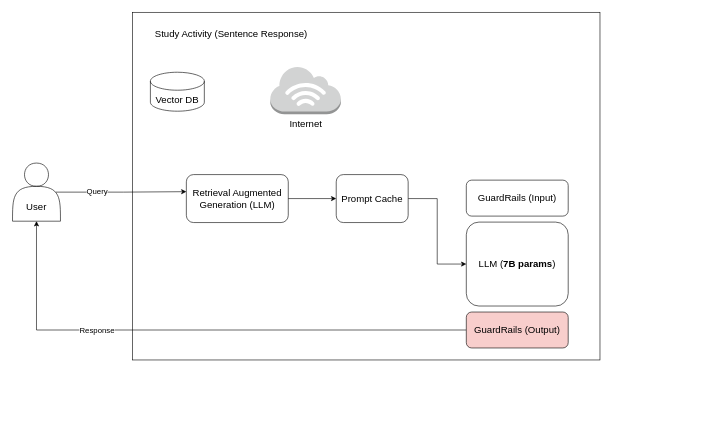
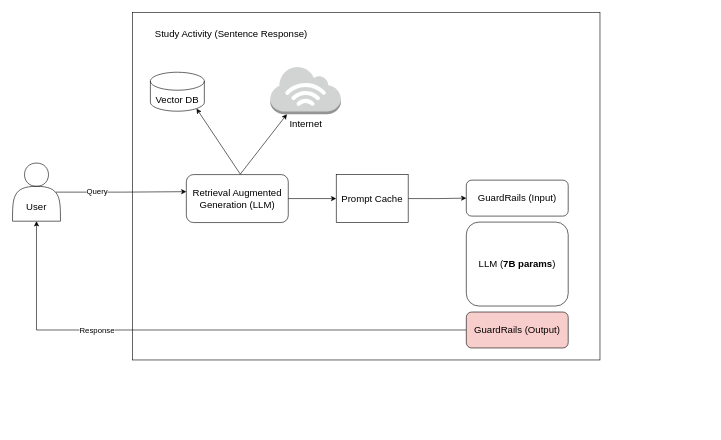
edge "Internet" -- "Vector DB": added
node "Prompt Cache": shape rounded rectangle -> rectangle
edge "Prompt Cache" -> "LLM (7B params)": now "Prompt Cache" -> "GuardRails (Input)"
